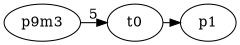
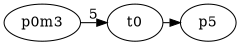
node "p9m3": label "p9m3" -> "p0m3"
node "p1": label "p1" -> "p5"
